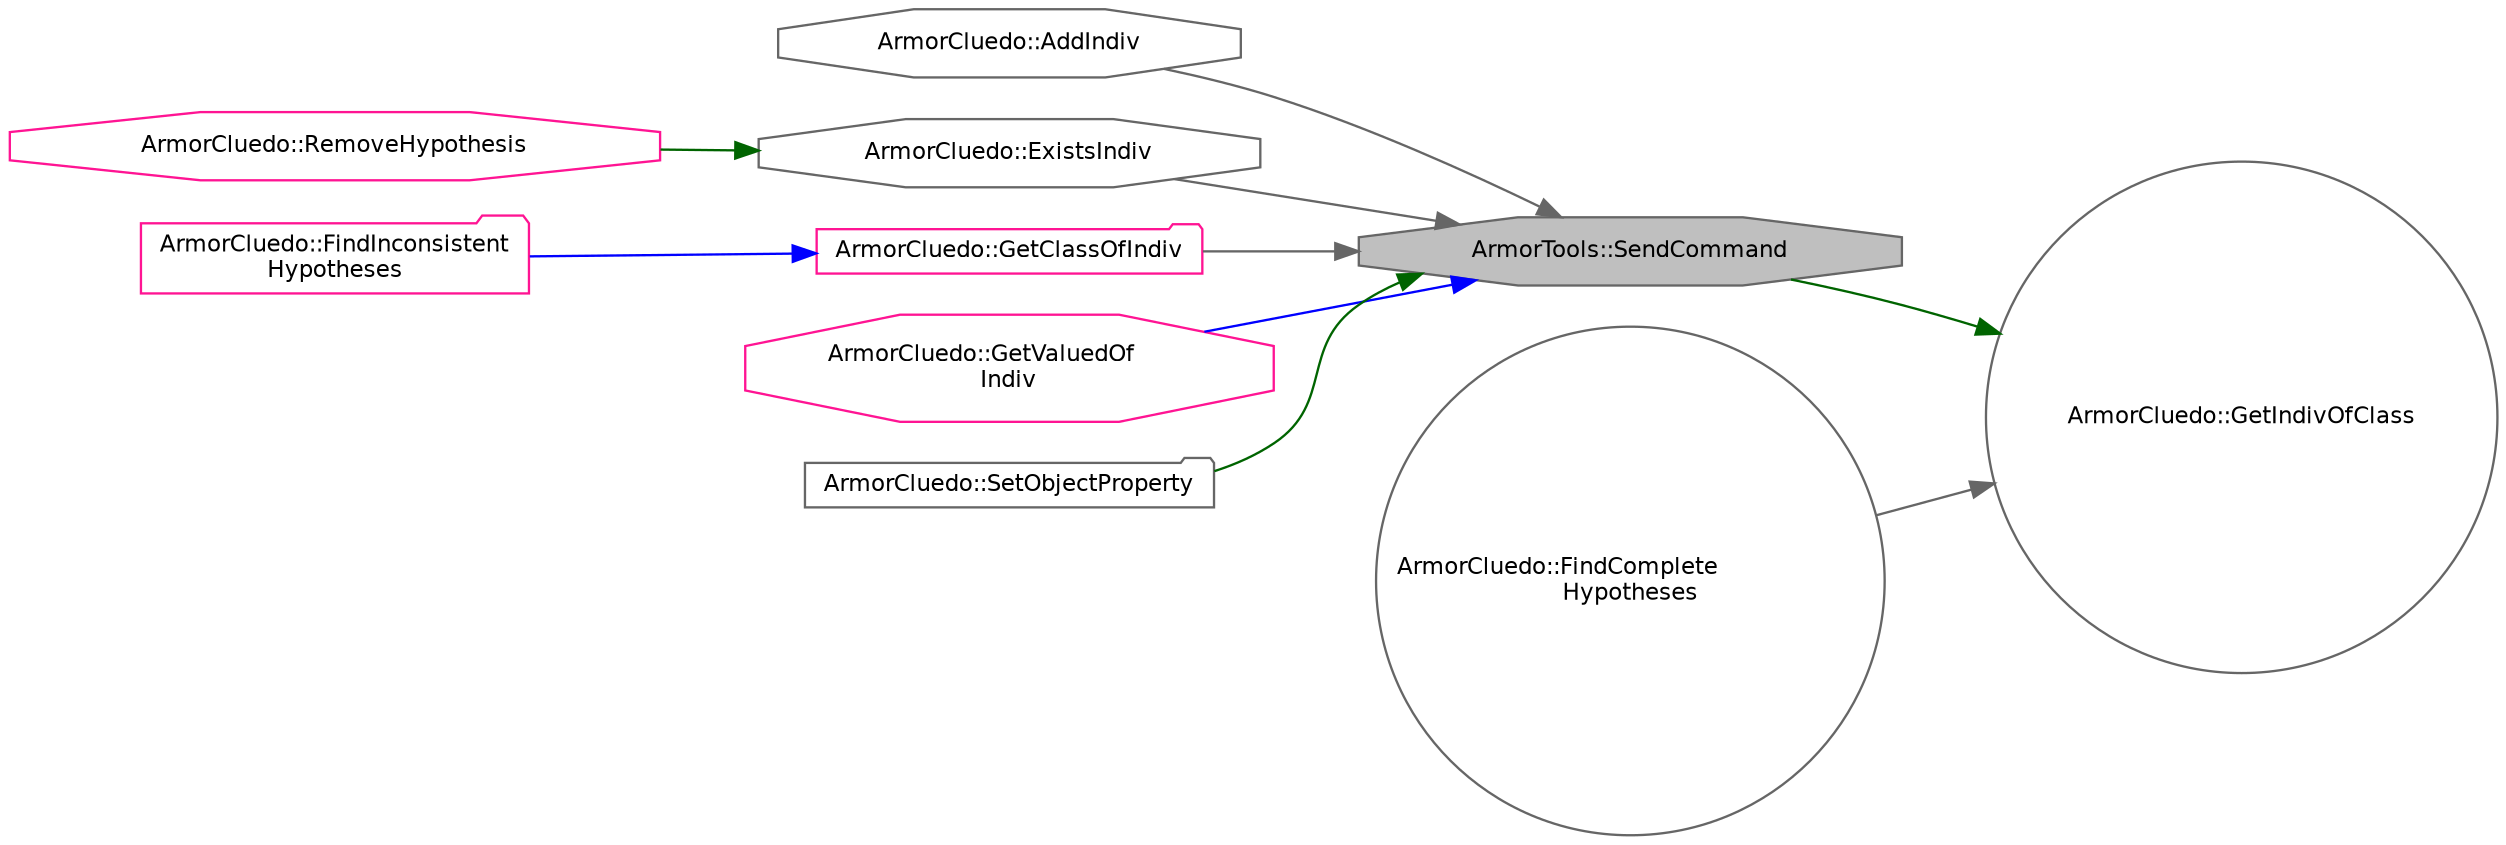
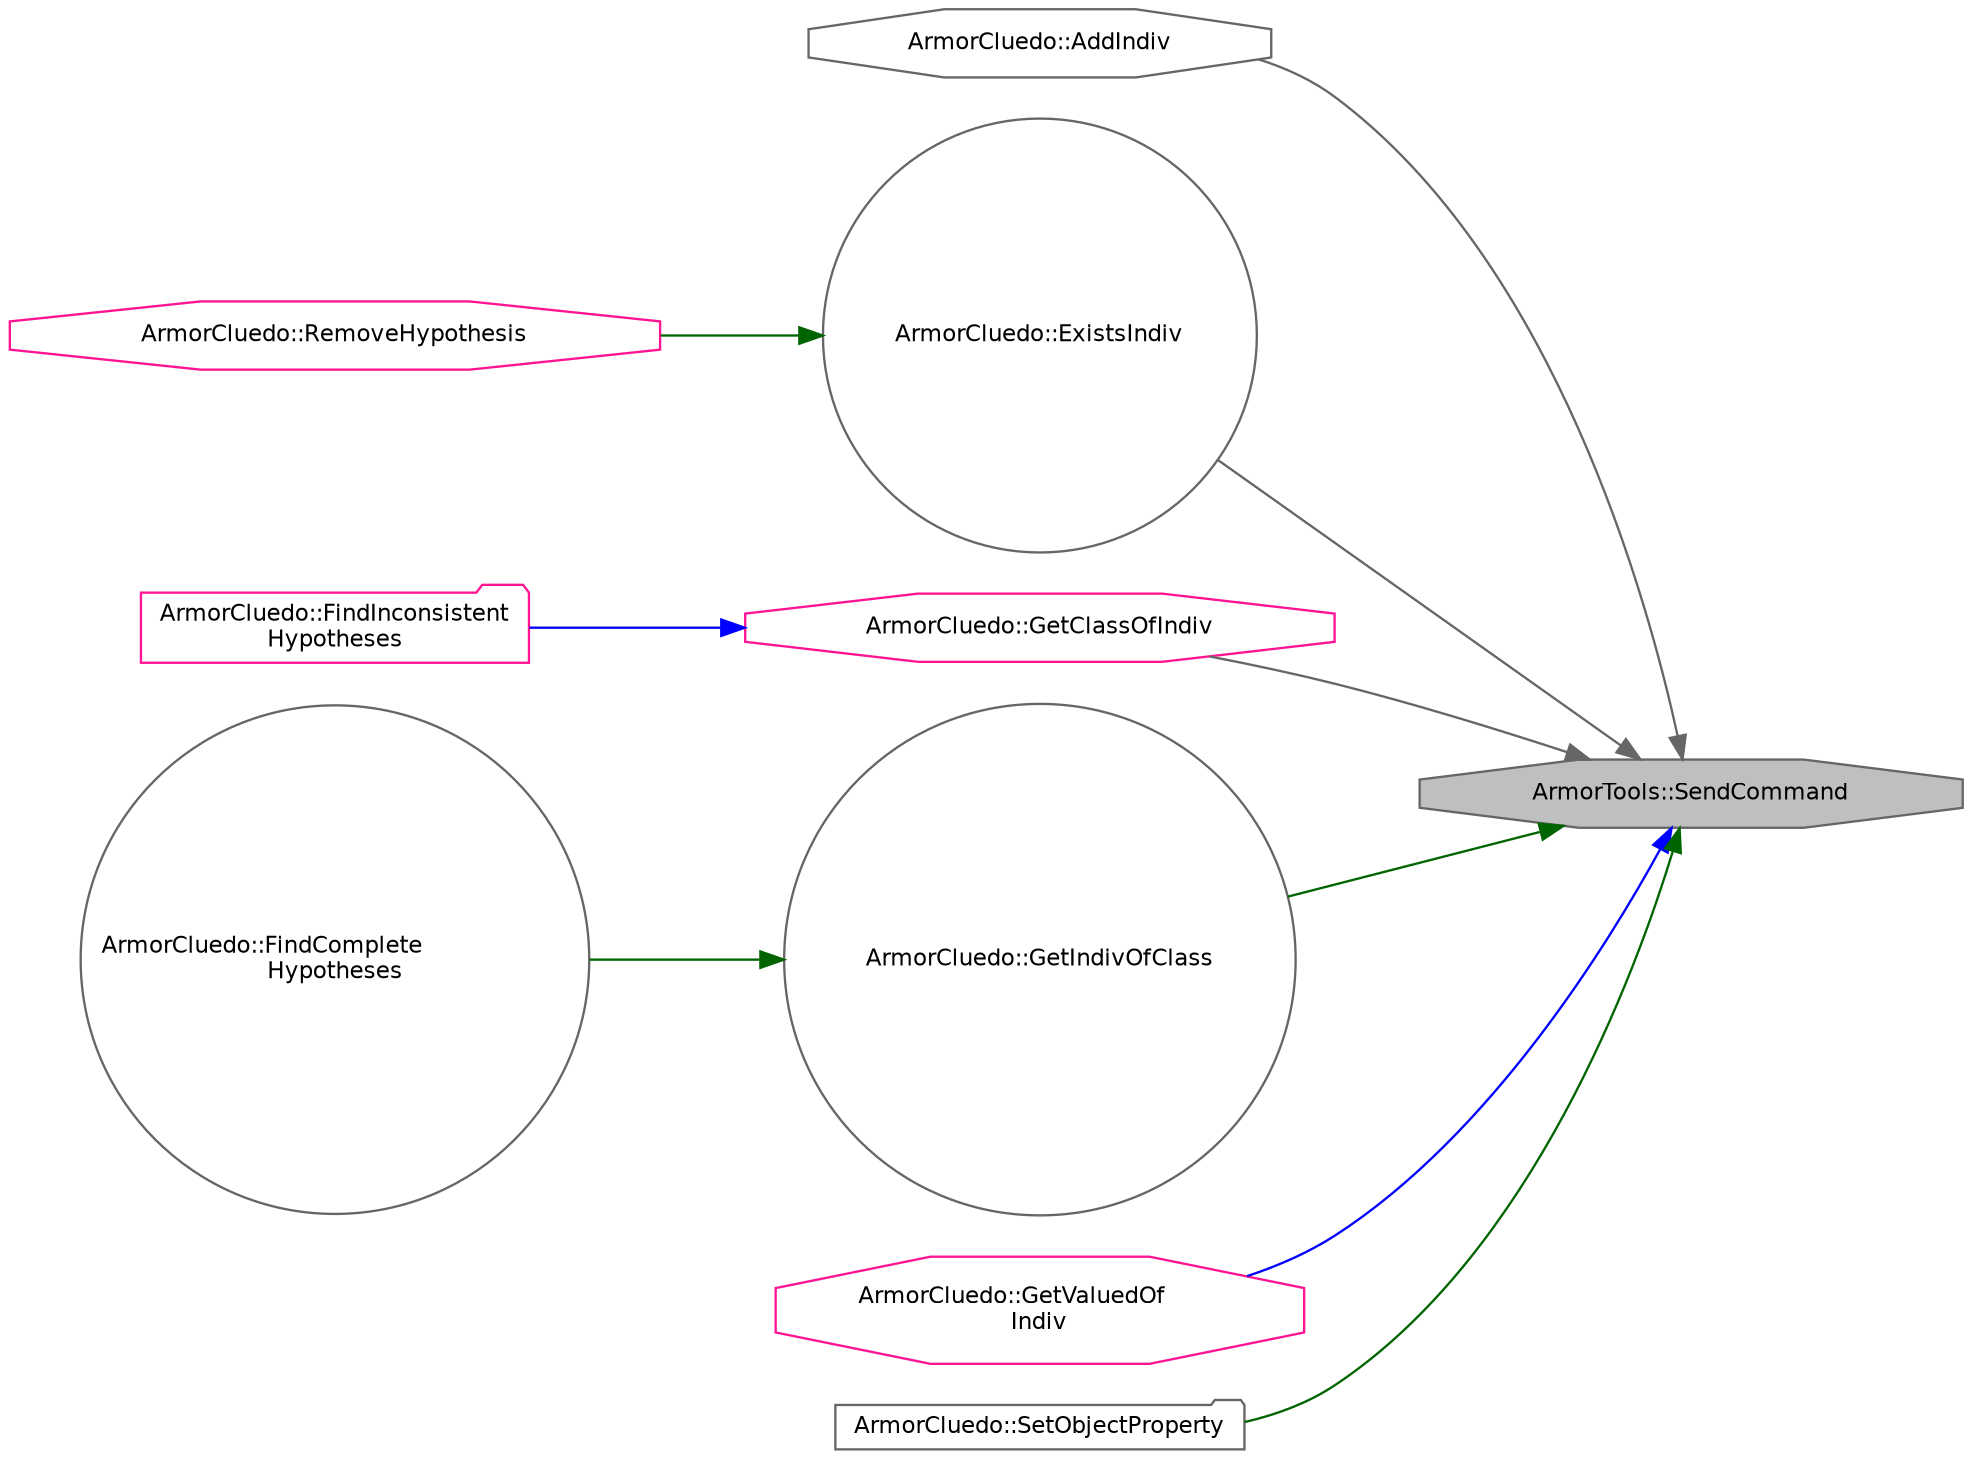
node "ArmorCluedo::ExistsIndiv": shape octagon -> circle
node "ArmorCluedo::GetClassOfIndiv": shape folder -> octagon
edge "ArmorTools::SendCommand" -> "ArmorCluedo::GetIndivOfClass": reversed
edge "ArmorCluedo::FindComplete Hypotheses" -> "ArmorCluedo::GetIndivOfClass": color gray40 -> darkgreen
